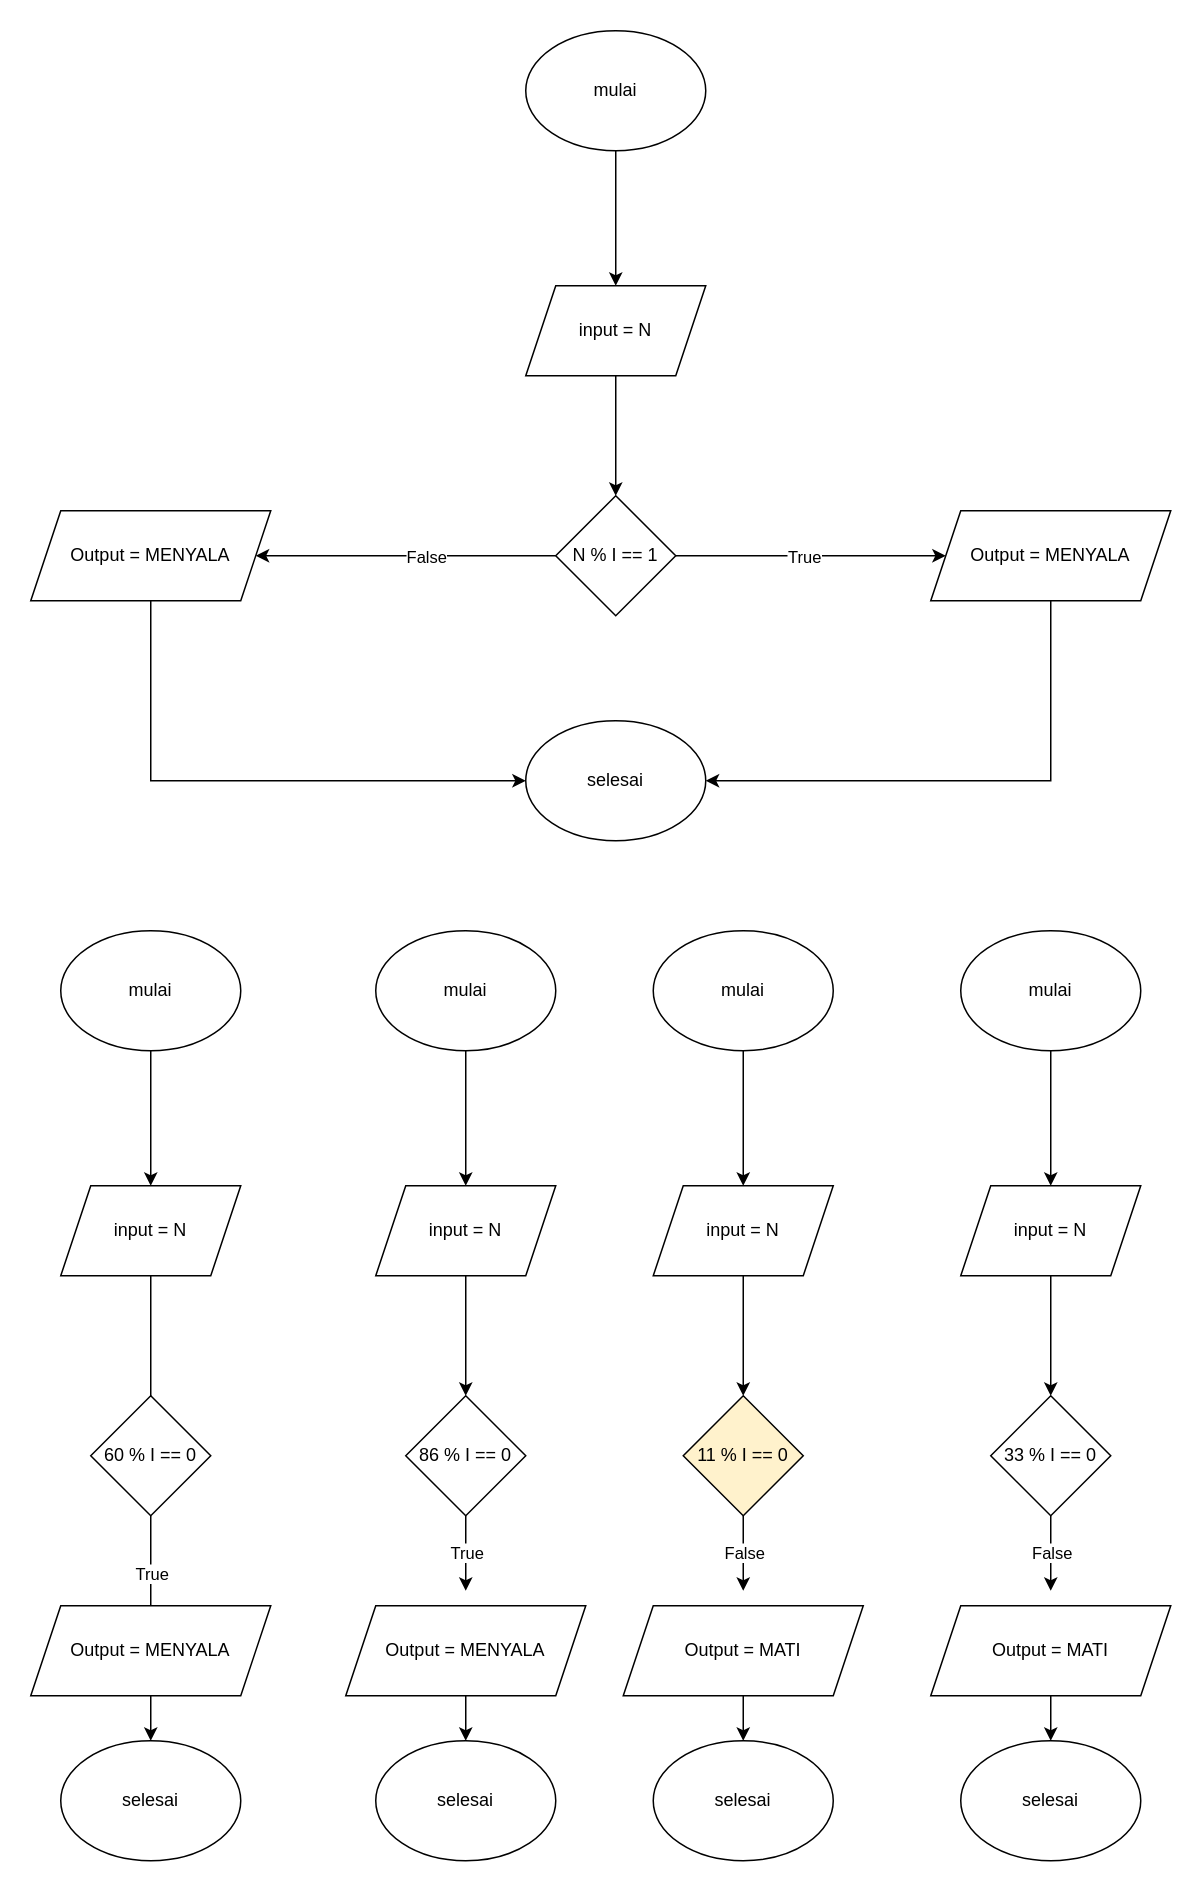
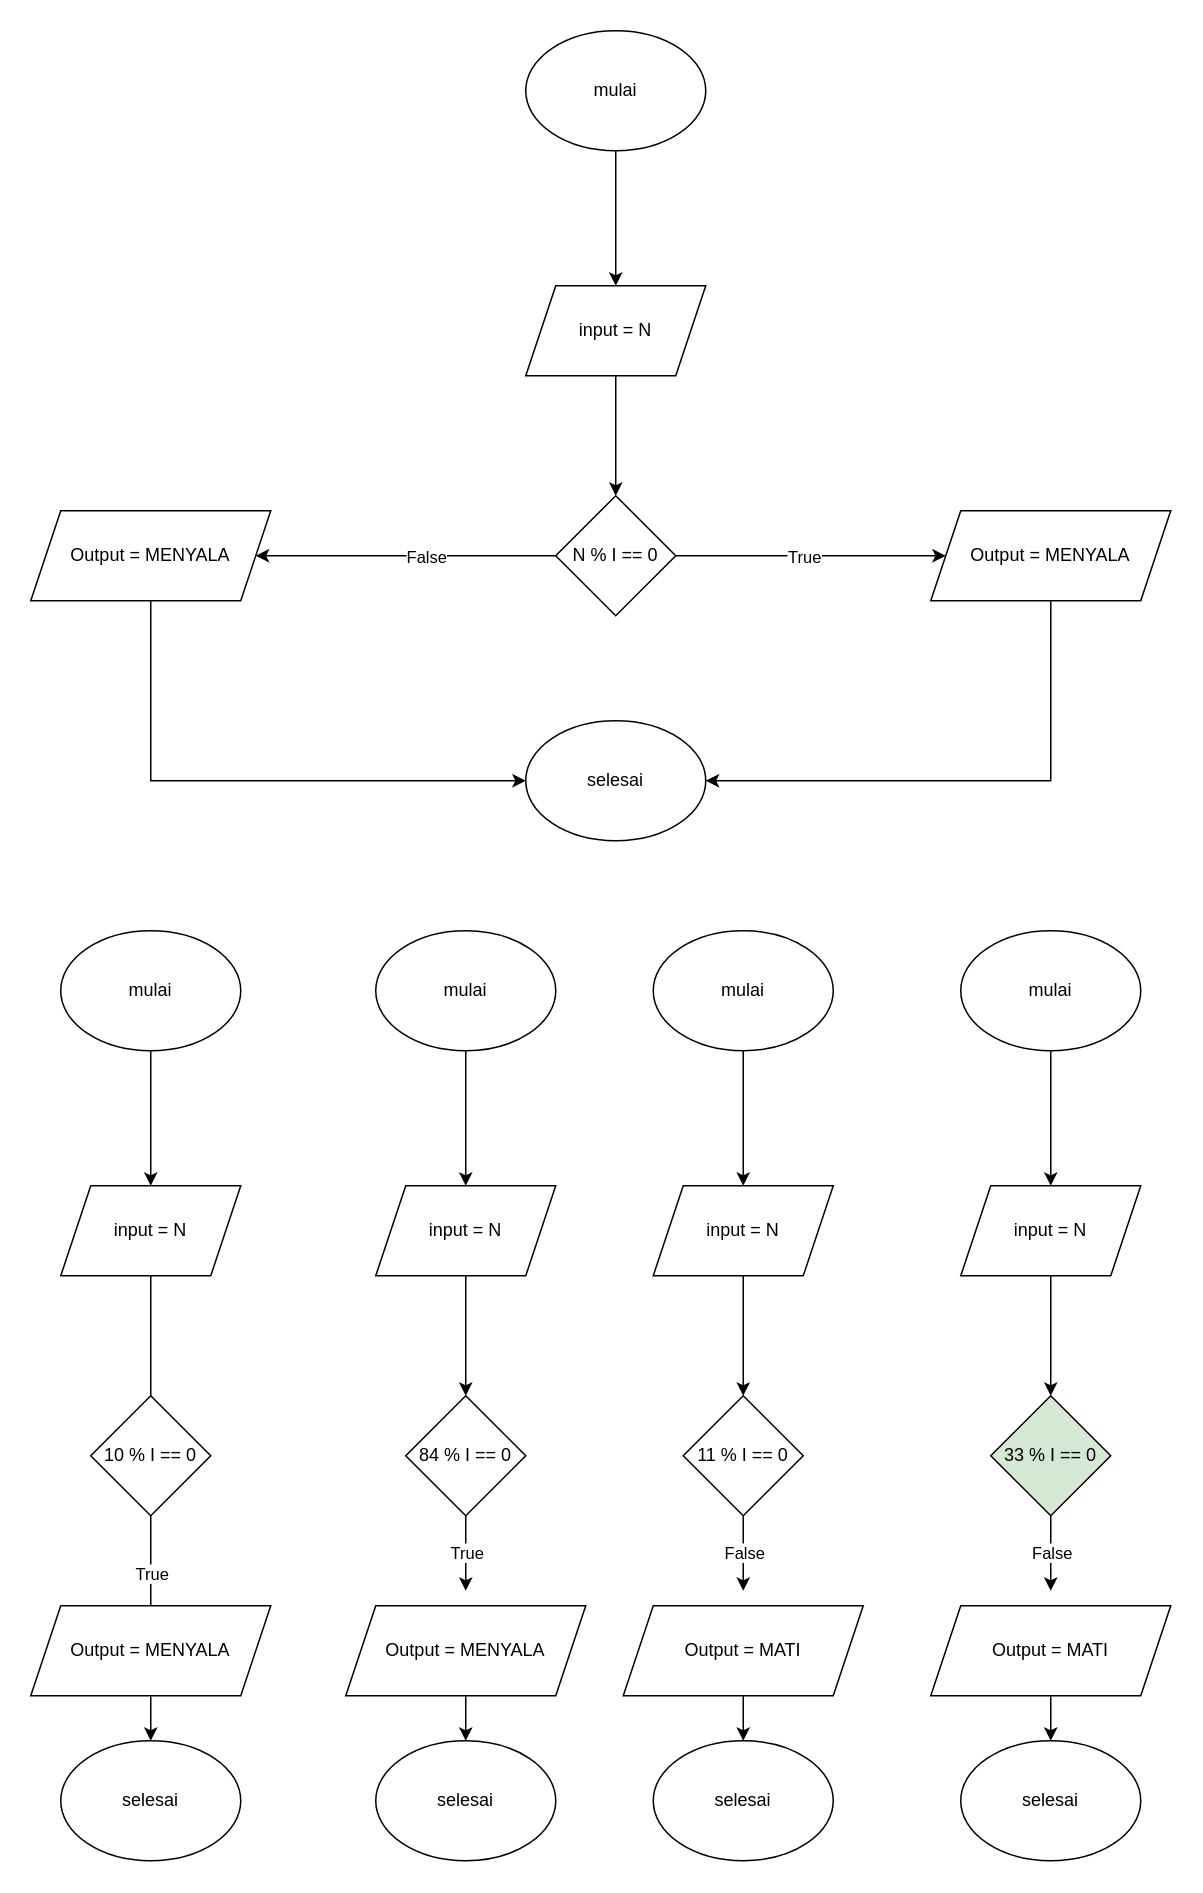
node "N % I == 1": label "N % I == 1" -> "N % I == 0"
node "60 % I == 0": label "60 % I == 0" -> "10 % I == 0"
node "86 % I == 0": label "86 % I == 0" -> "84 % I == 0"
node "11 % I == 0": fillcolor #fff2cc -> #ffffff
node "33 % I == 0": fillcolor #ffffff -> #d5e8d4
